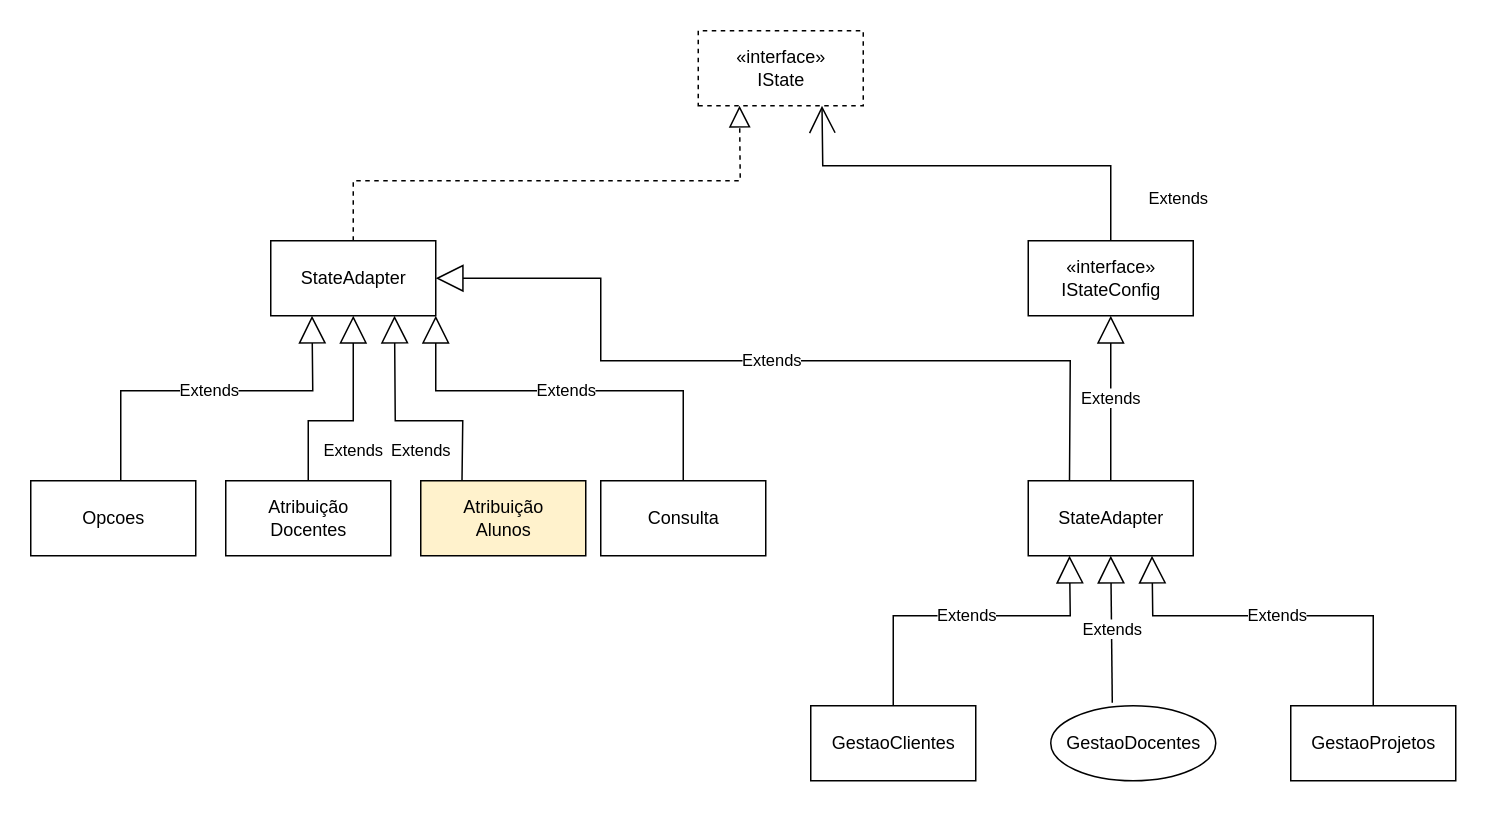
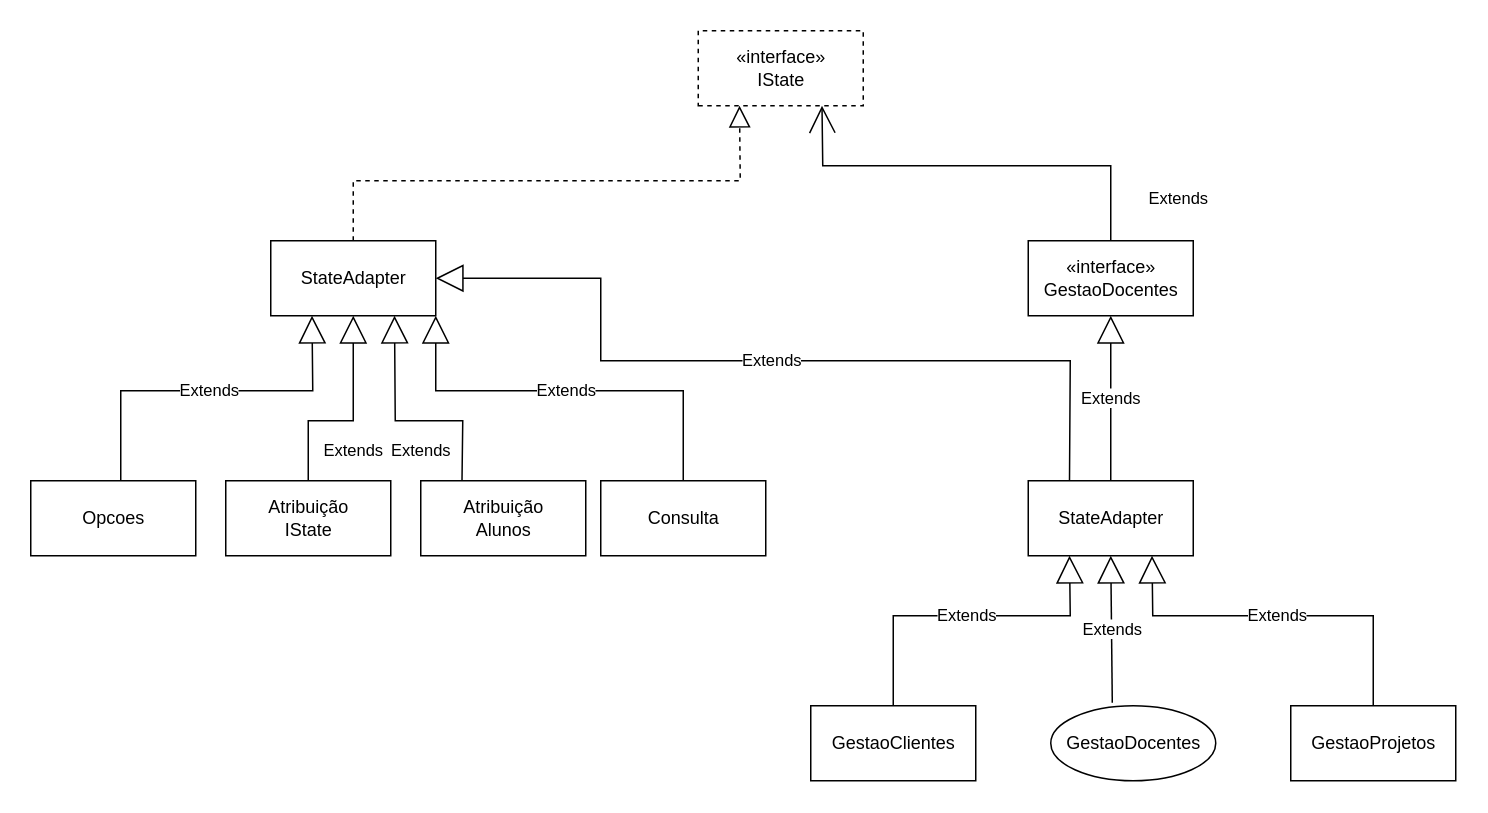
node "«interface» IStateConfig": label "«interface» IStateConfig" -> "«interface» GestaoDocentes"
node "Atribuição Docentes": label "Atribuição Docentes" -> "Atribuição IState"
node "Atribuição Alunos": fillcolor #fff2cc -> #ffffff
